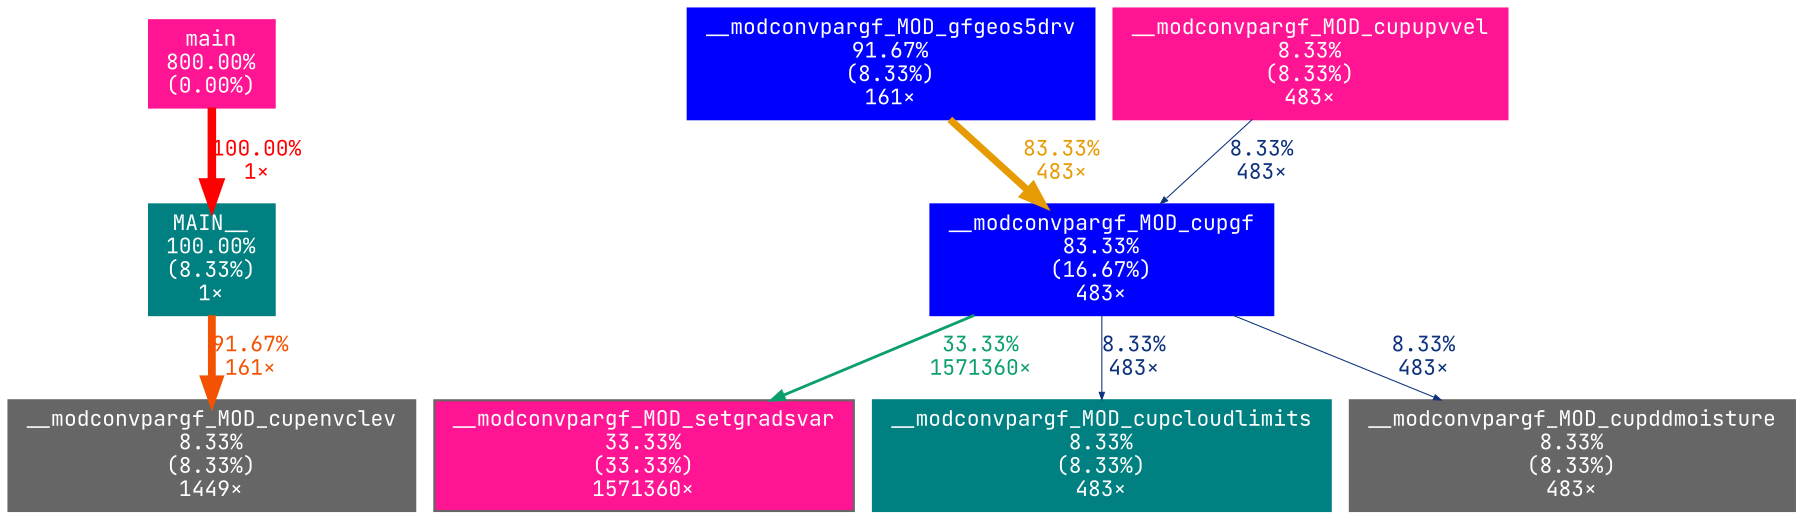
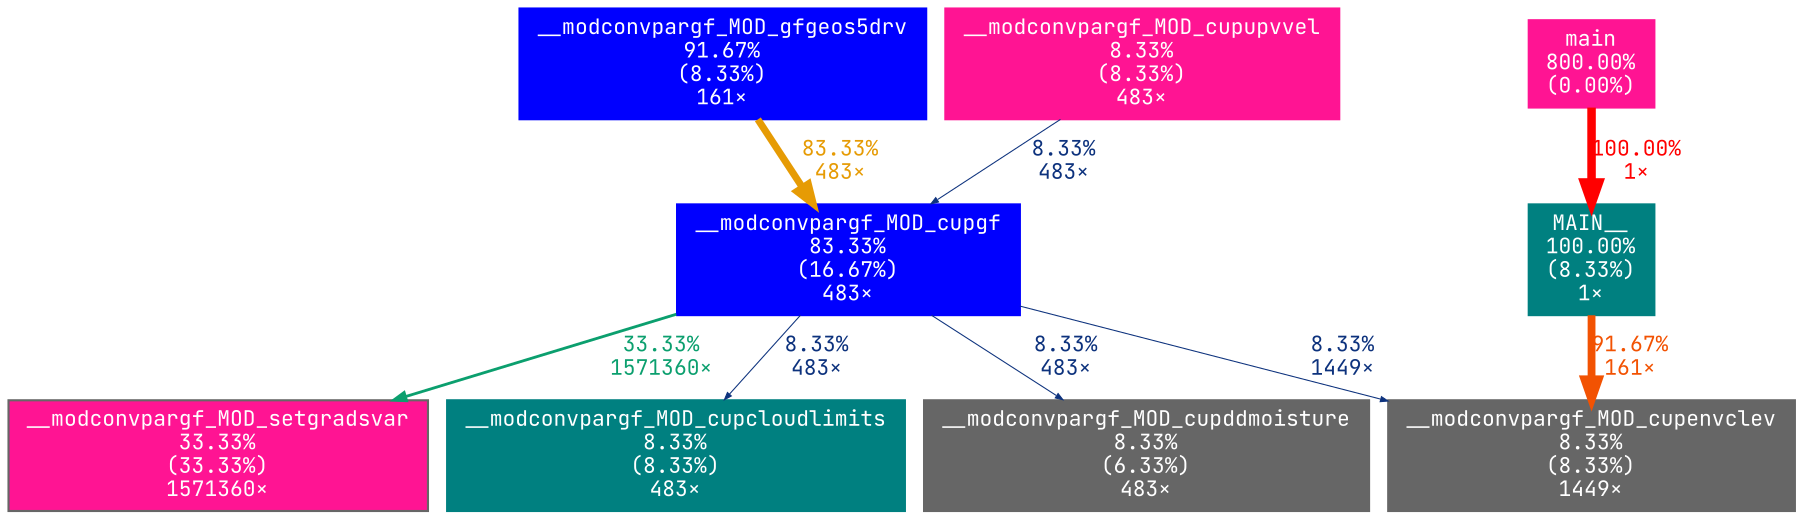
edge "__modconvpargf_MOD_cupgf 83.33% (16.67%) 483×" -> "__modconvpargf_MOD_cupenvclev 8.33% (8.33%) 1449×": added, label "8.33% 1449×"
node "__modconvpargf_MOD_cupddmoisture 8.33% (8.33%) 483×": label "__modconvpargf_MOD_cupddmoisture 8.33% (8.33%) 483×" -> "__modconvpargf_MOD_cupddmoisture 8.33% (6.33%) 483×"
